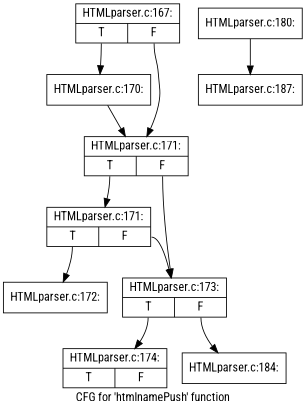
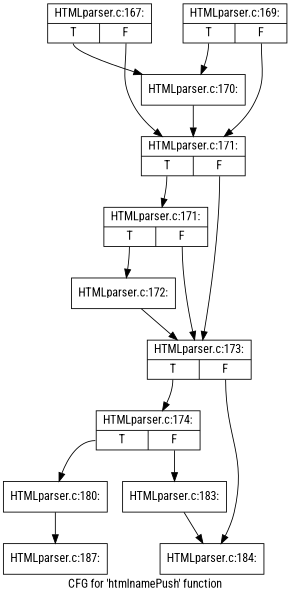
node "HTMLparser.c:169:": added
edge "HTMLparser.c:172:" -> "HTMLparser.c:173:": added
edge "HTMLparser.c:174:" -> "HTMLparser.c:180:": added
node "HTMLparser.c:183:": added
